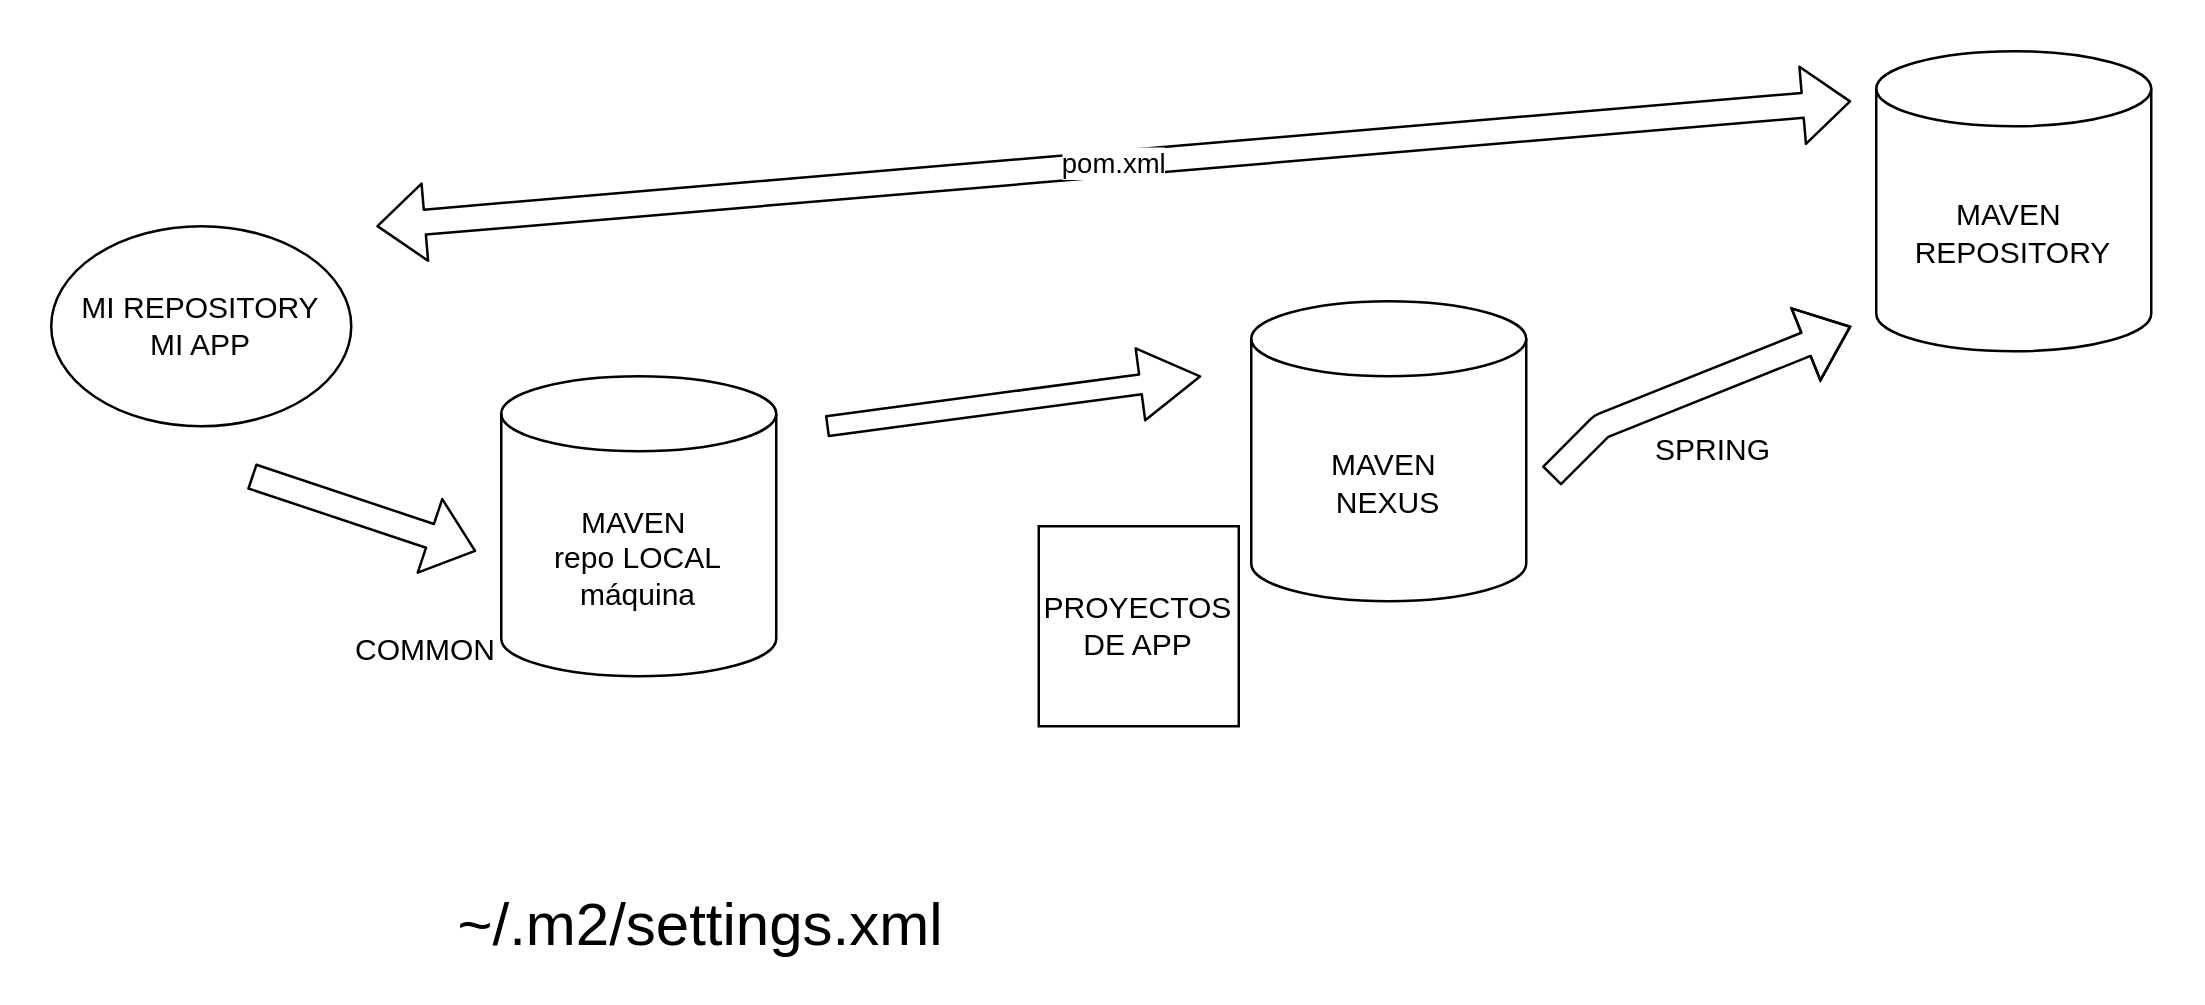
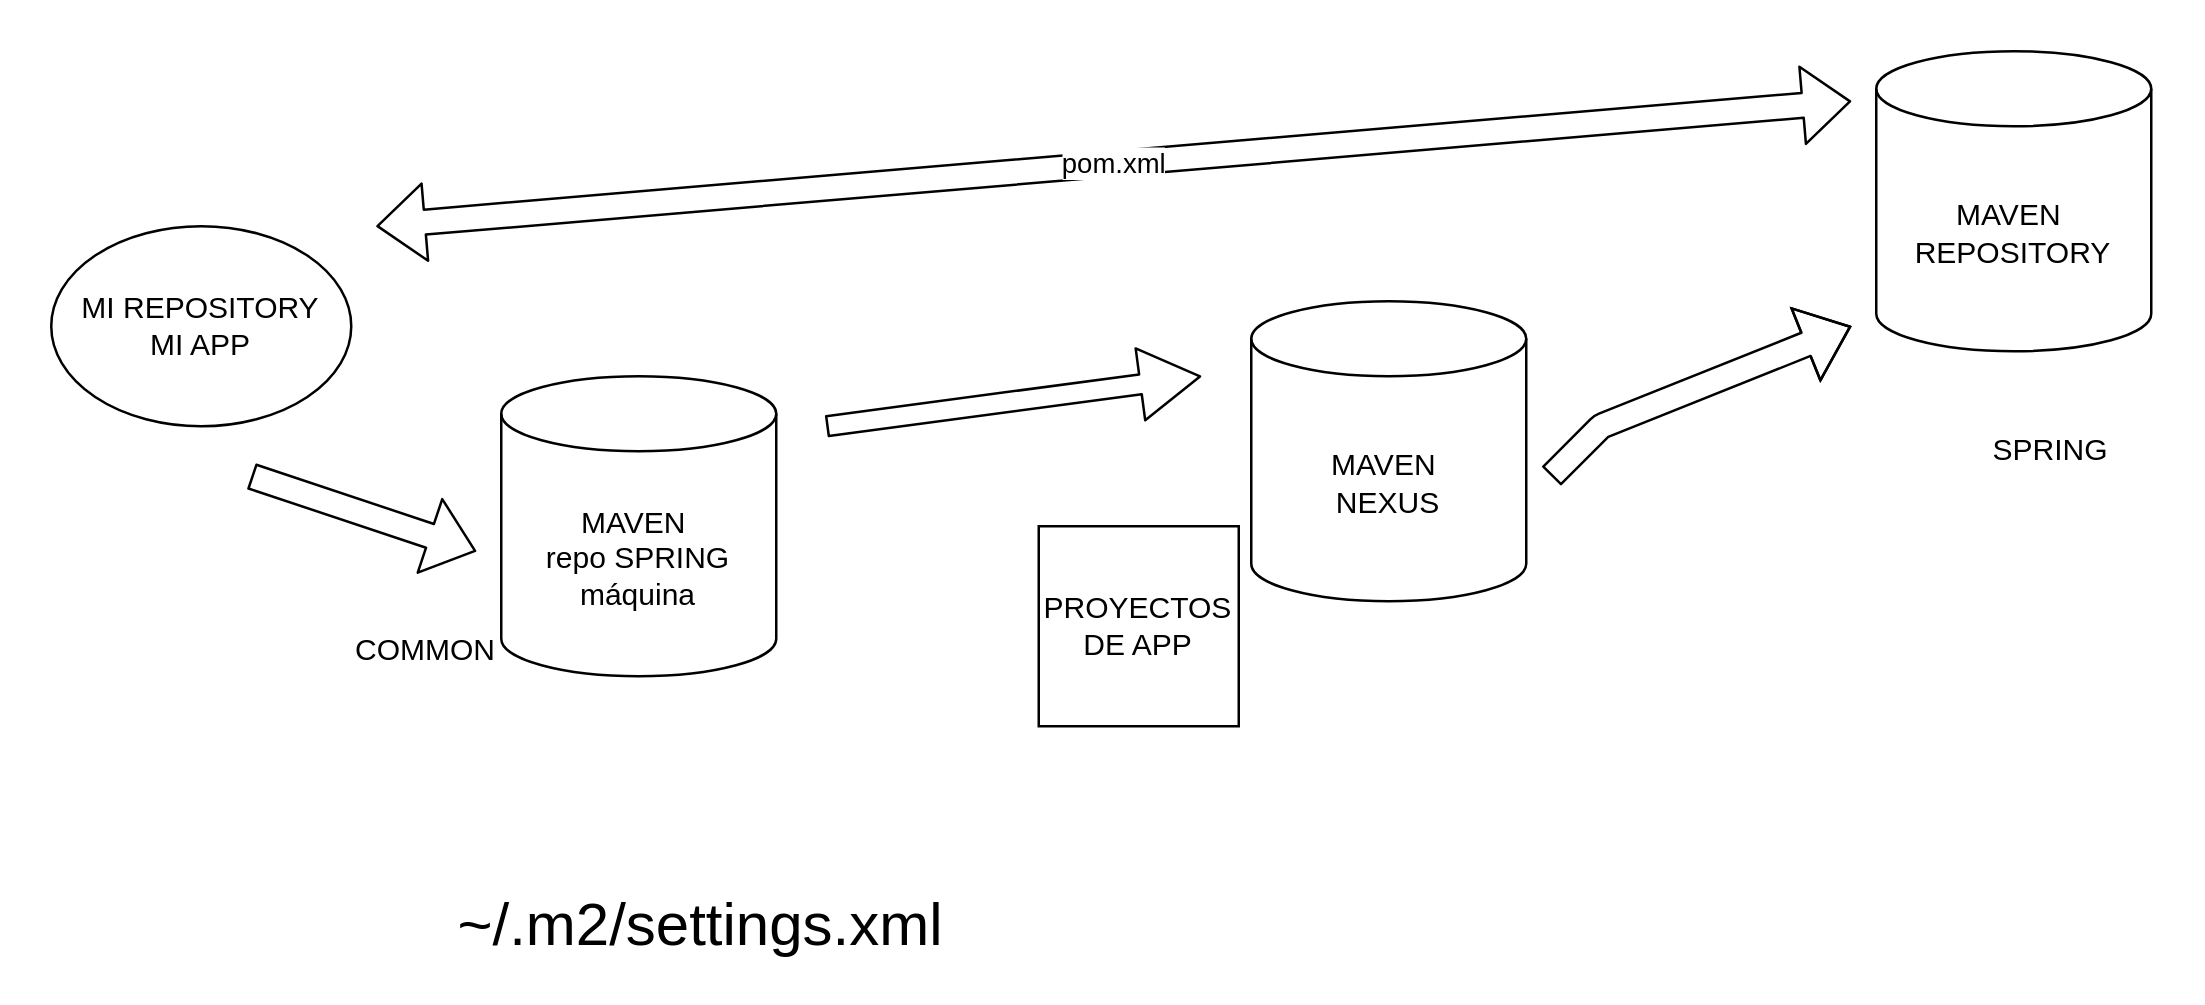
node "SPRING": moved (1714, 451) -> (2051, 451)
node "MAVEN repo LOCAL máquina": label "MAVEN repo LOCAL máquina" -> "MAVEN repo SPRING máquina"
